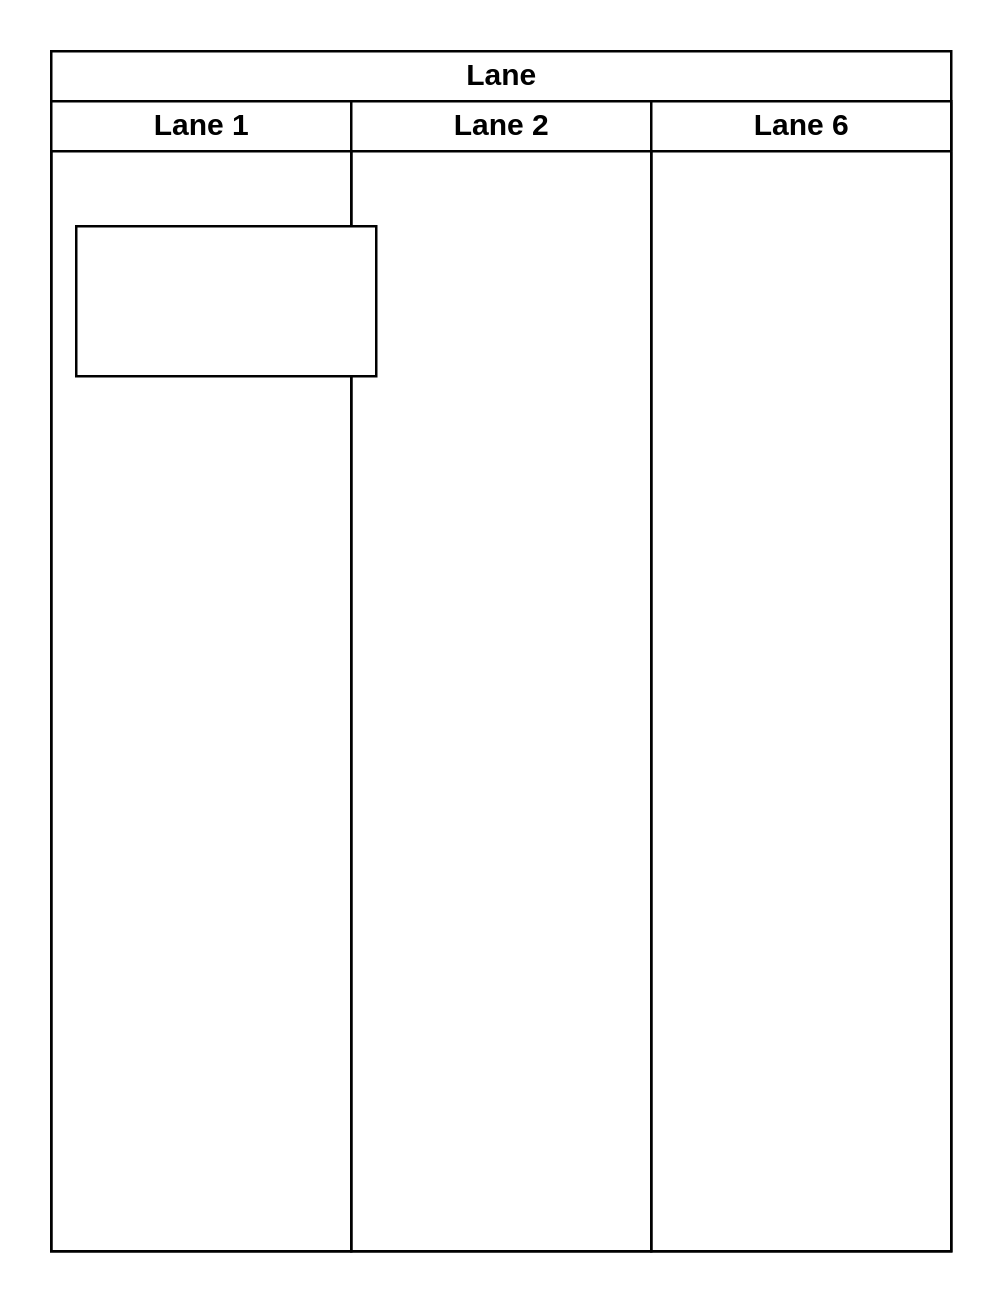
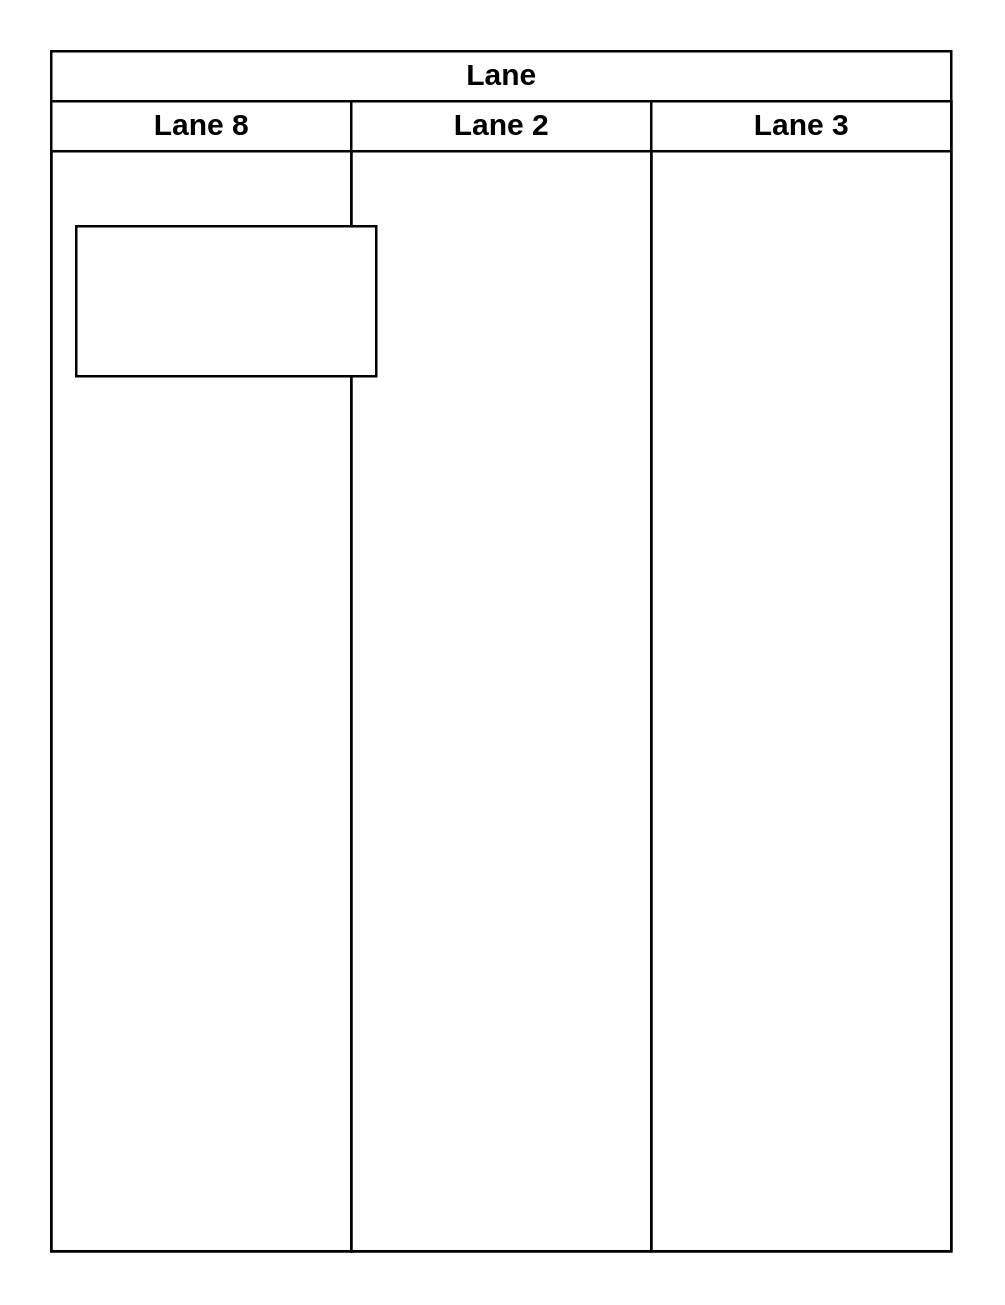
node "Lane 1": label "Lane 1" -> "Lane 8"
node "Lane 6": label "Lane 6" -> "Lane 3"
